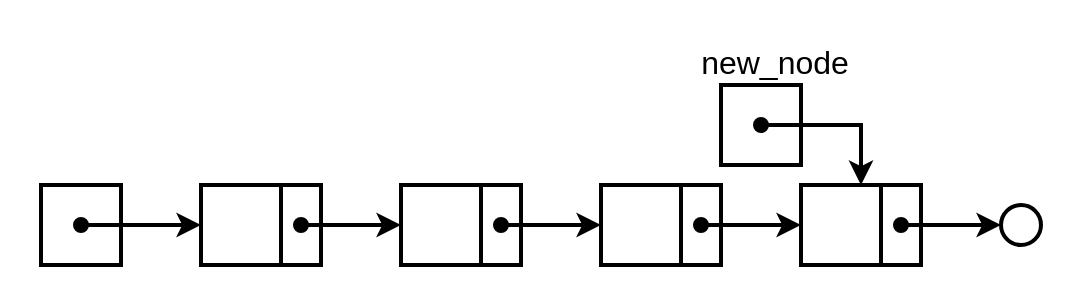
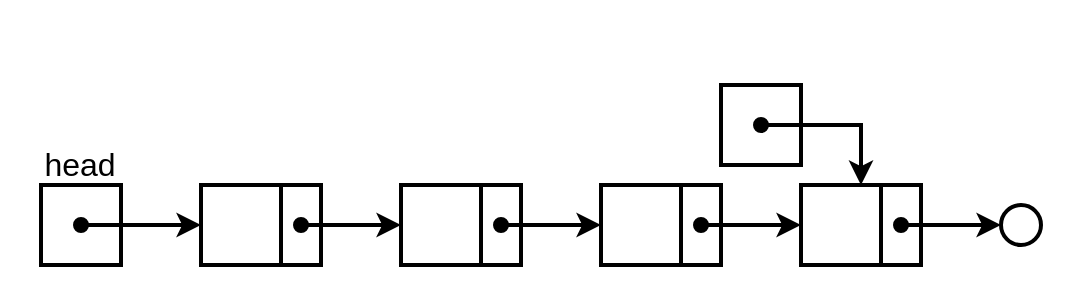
node "new_node": removed
node "head": added
